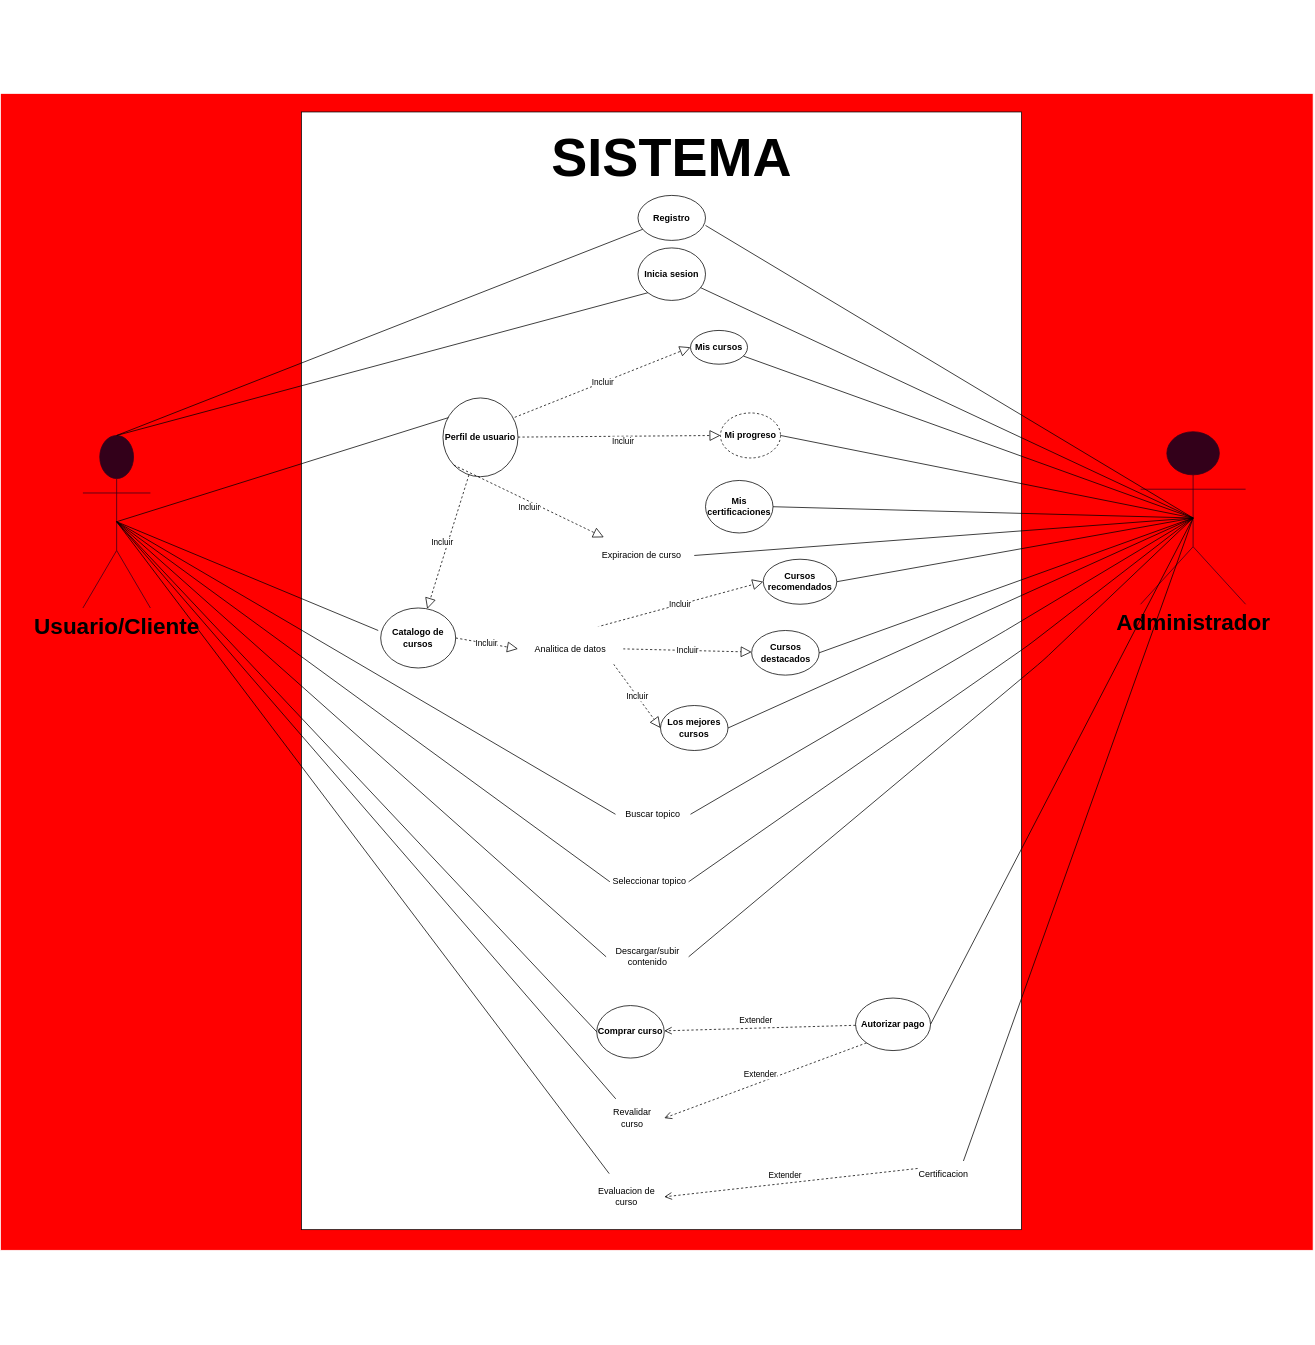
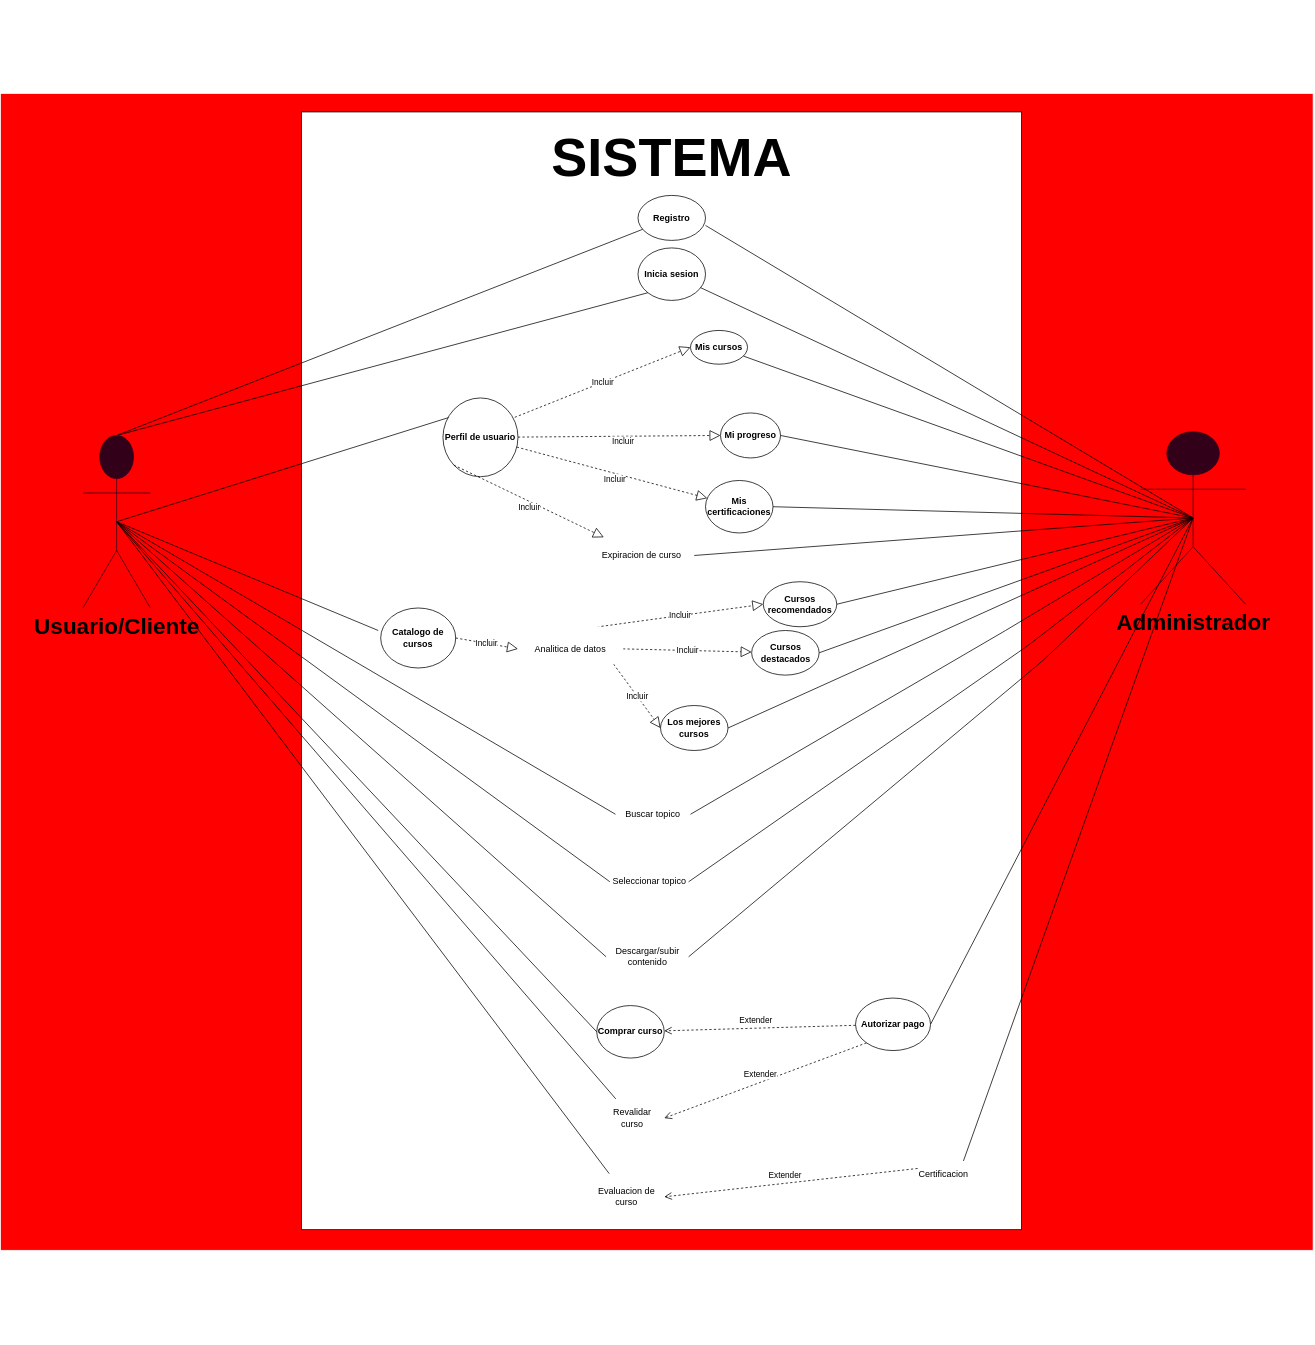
node "Mi progreso": style dashed -> solid
edge "Perfil de usuario" -> "Catalogo de cursos": now "Perfil de usuario" -> "Mis certificaciones"
node "Cursos recomendados": moved (800, 582) -> (800, 604)
